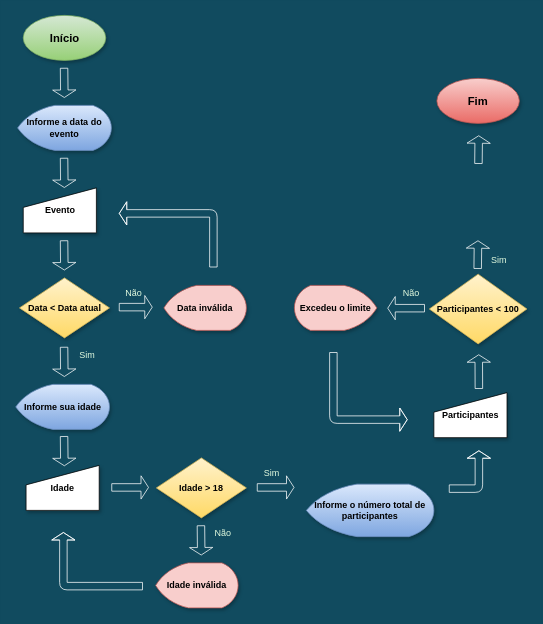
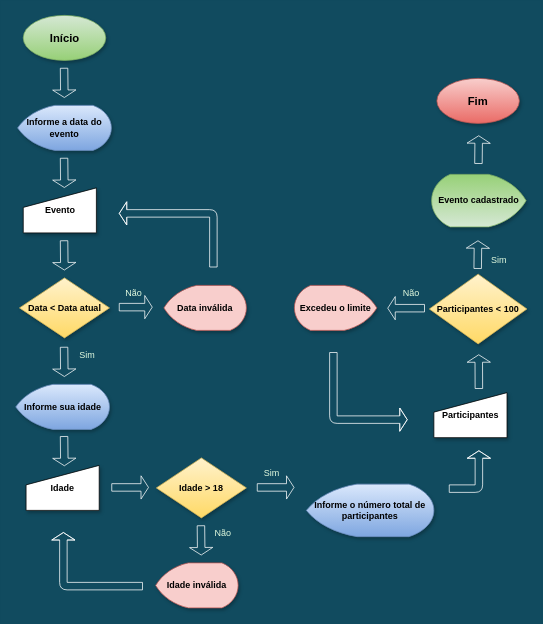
node "Evento cadastrado": added
